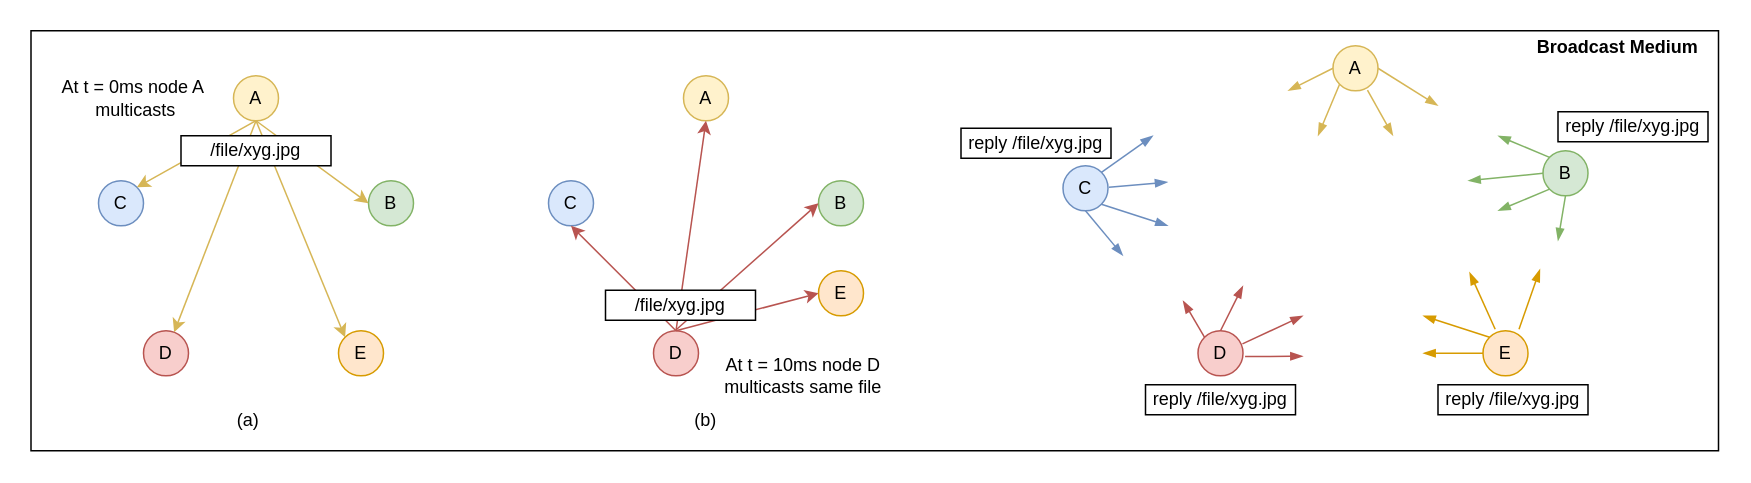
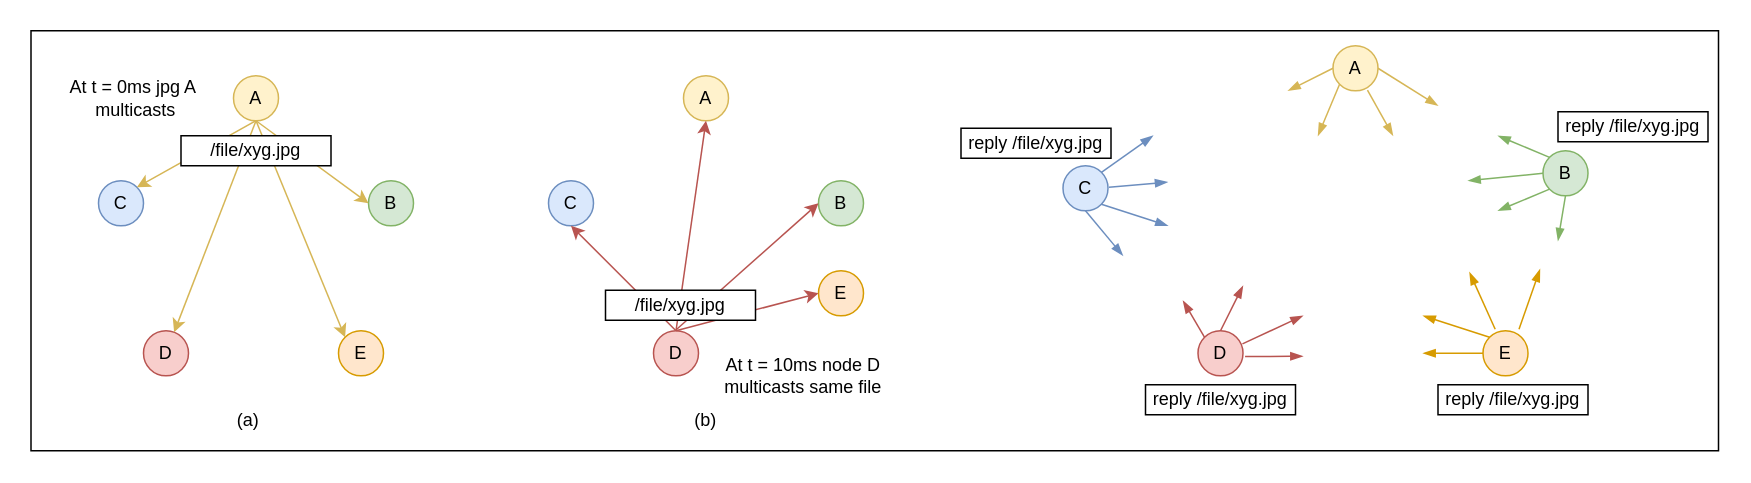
node "Broadcast Medium": removed
node "At t = 0ms node A multicasts": label "At t = 0ms node A multicasts" -> "At t = 0ms jpg A multicasts"
